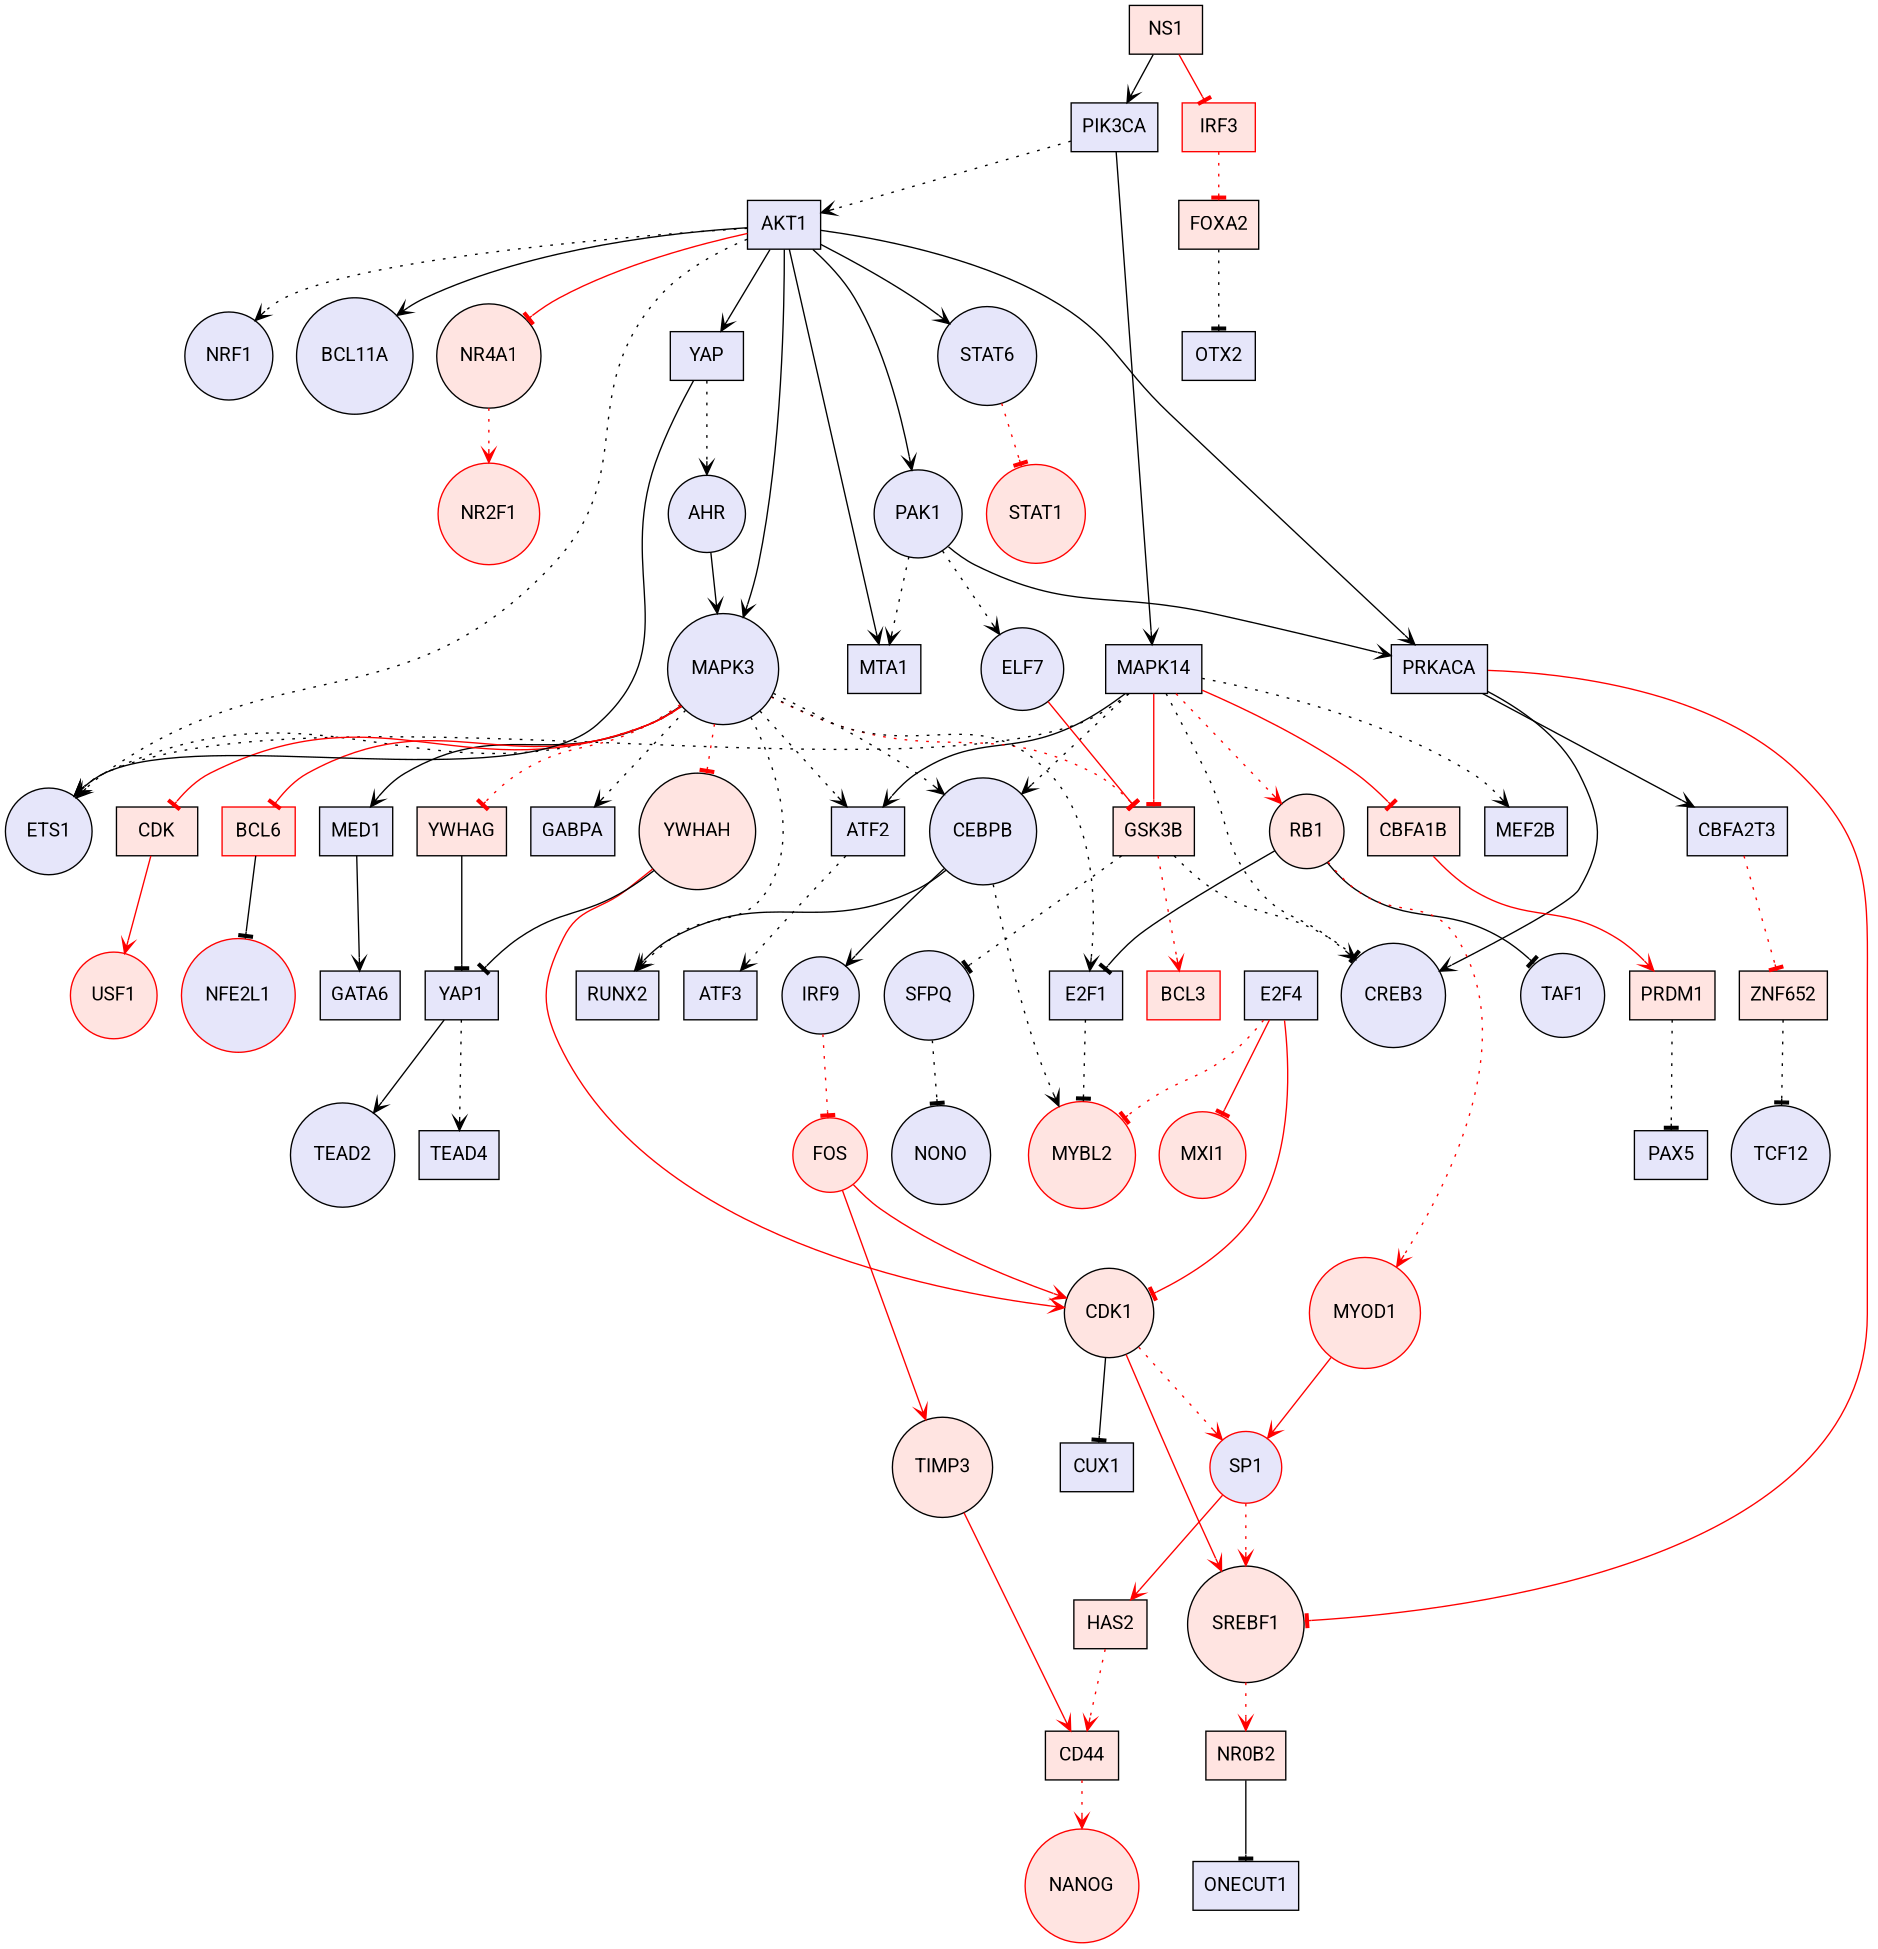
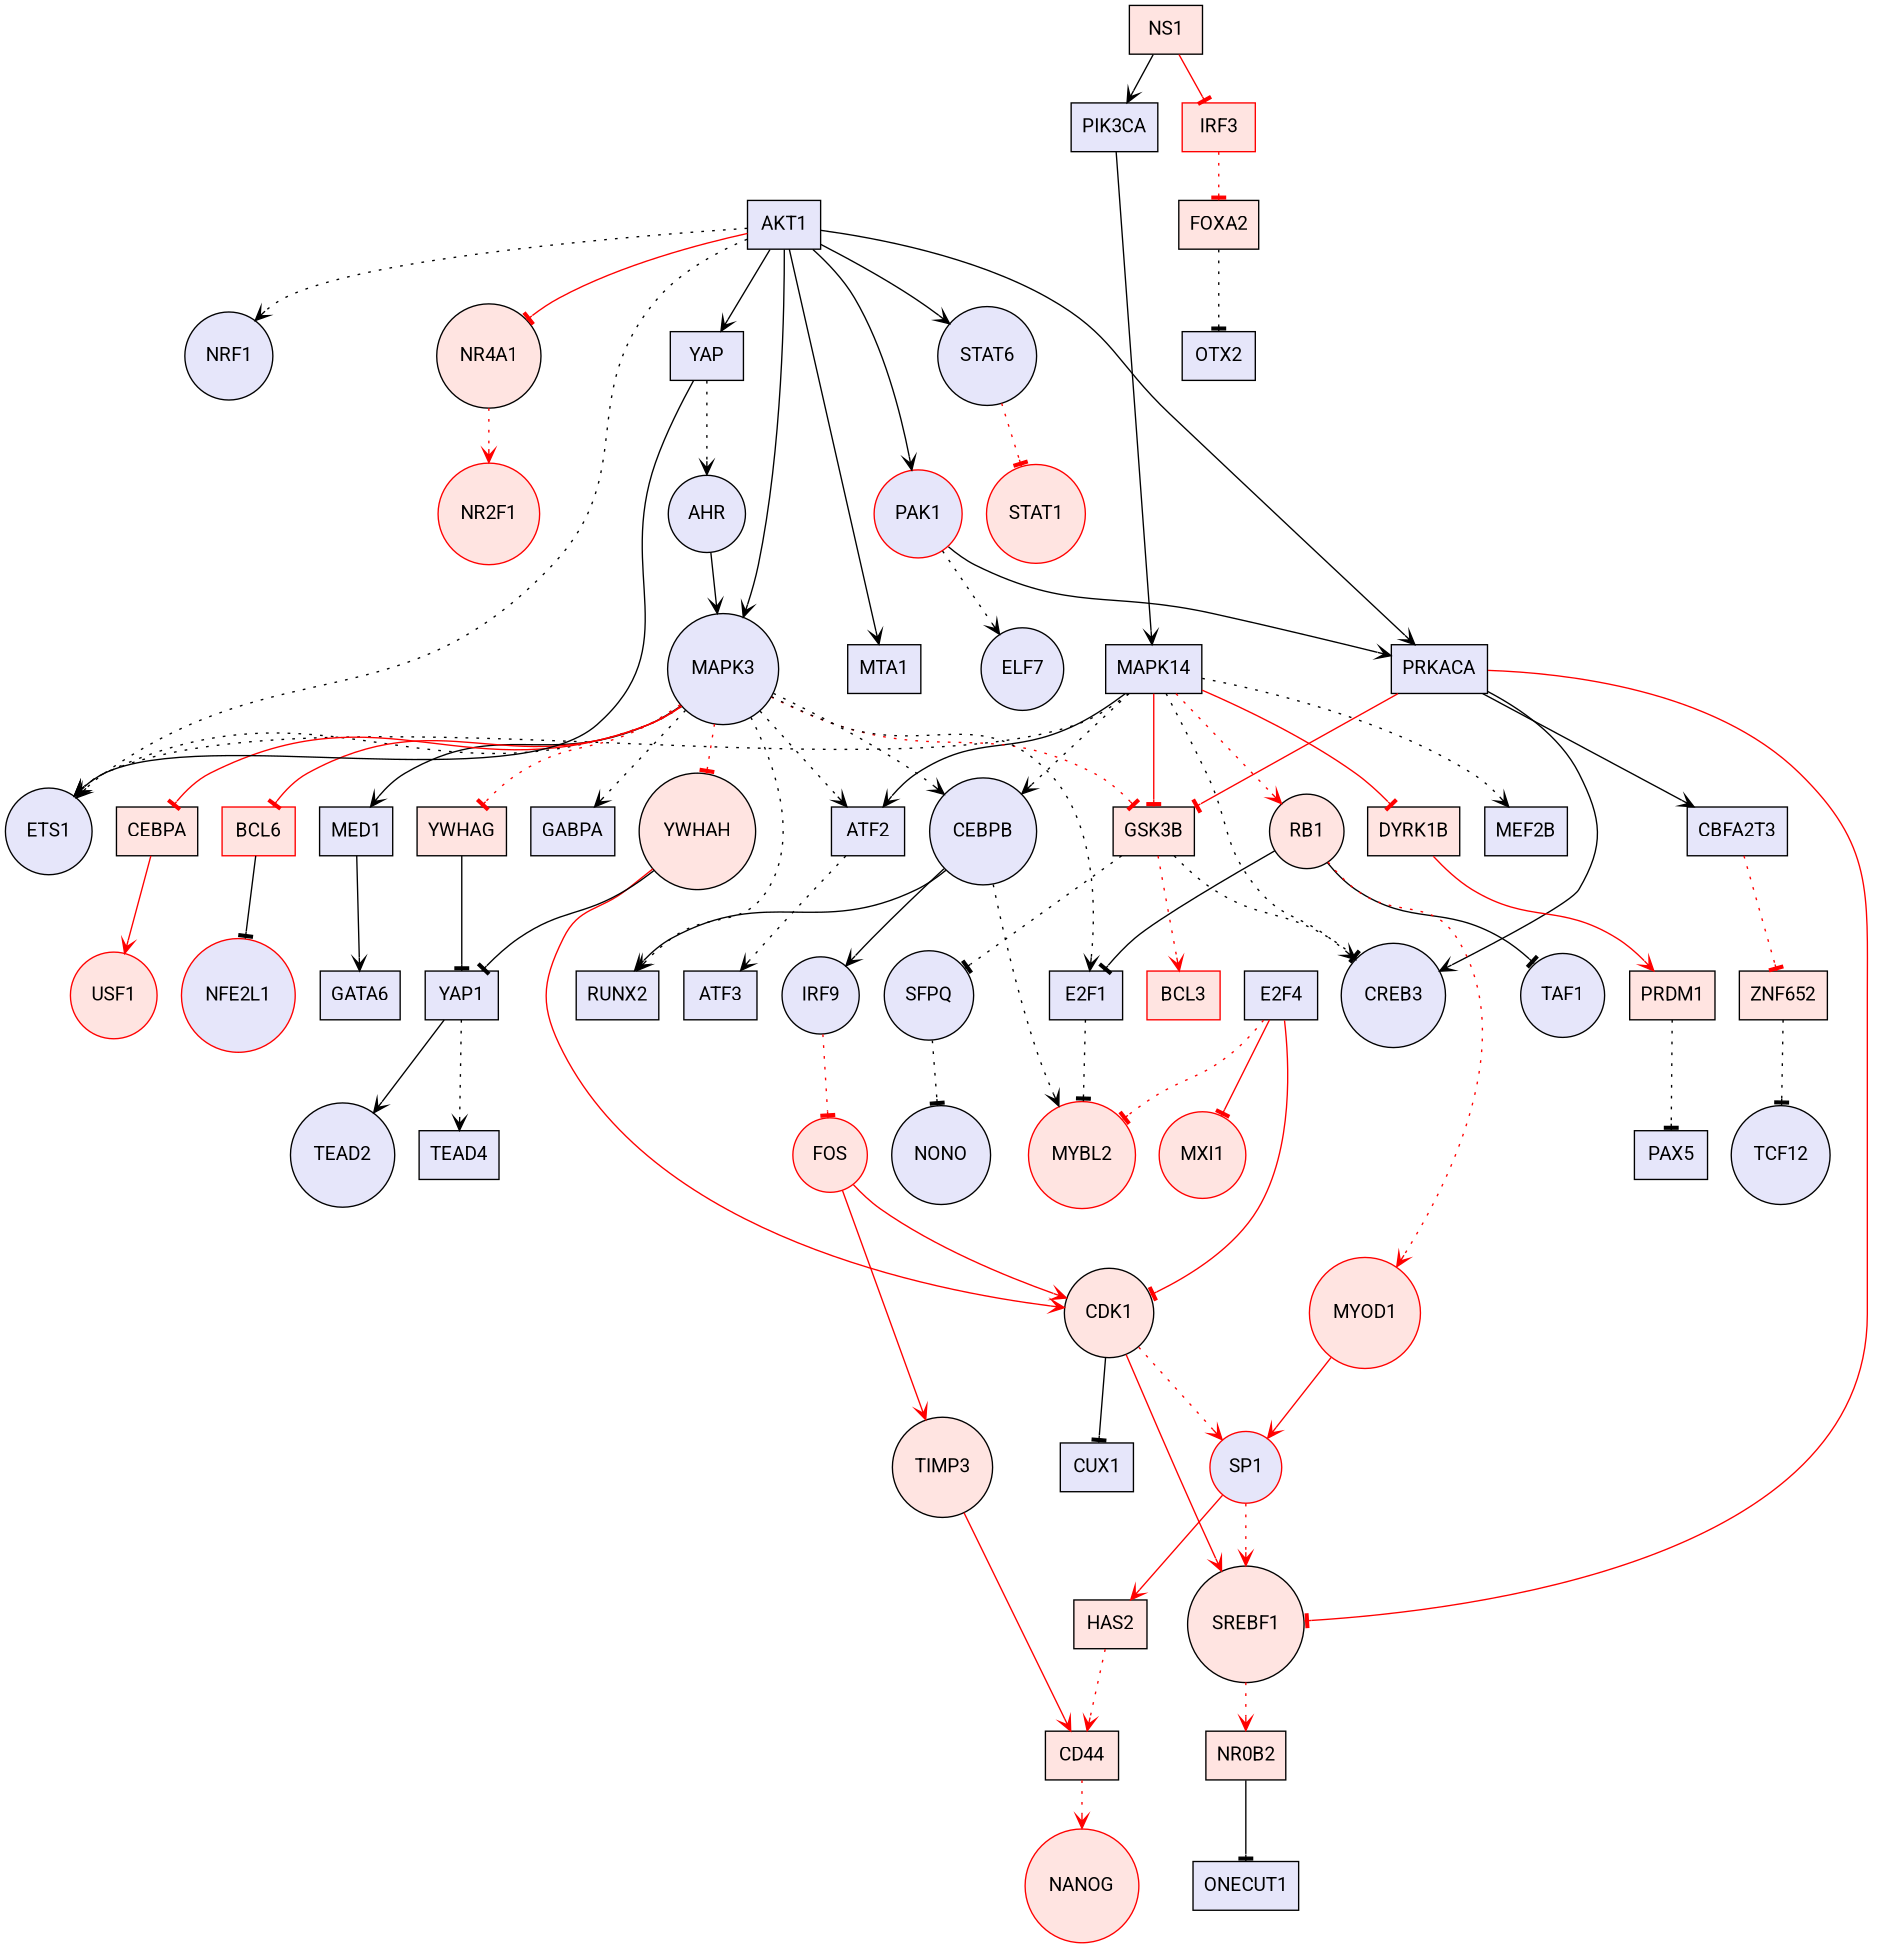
edge "PIK3CA" -> "AKT1": removed
node "BCL11A": removed
node "PAK1": color black -> red
edge "PAK1" -> "MTA1": removed
edge "ELF7" -> "GSK3B": now "PRKACA" -> "GSK3B"
node "CDK": label "CDK" -> "CEBPA"
node "CBFA1B": label "CBFA1B" -> "DYRK1B"
